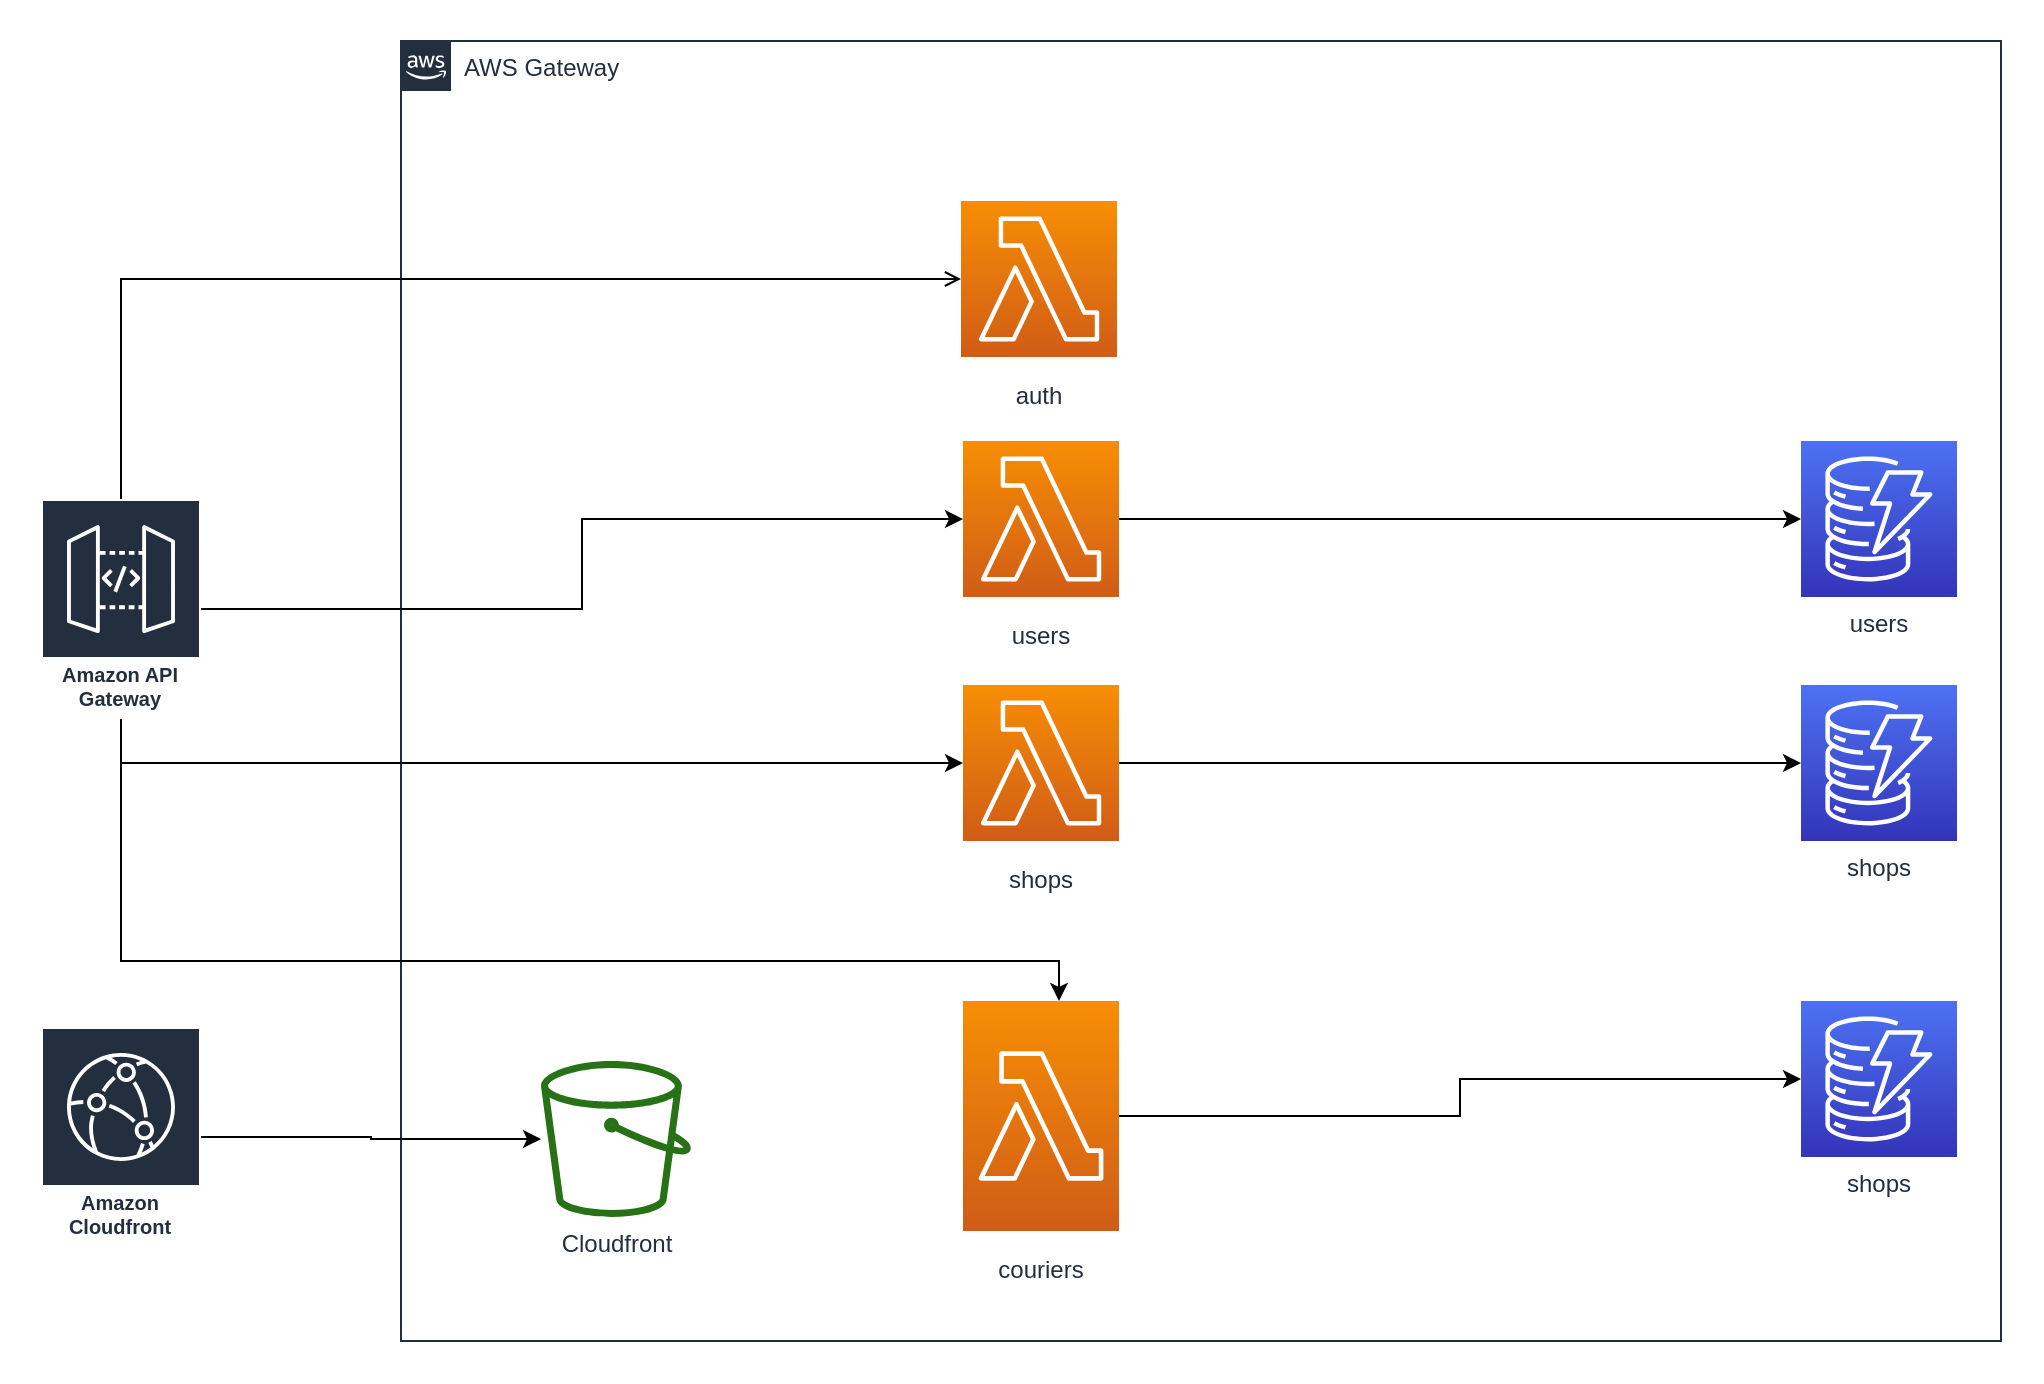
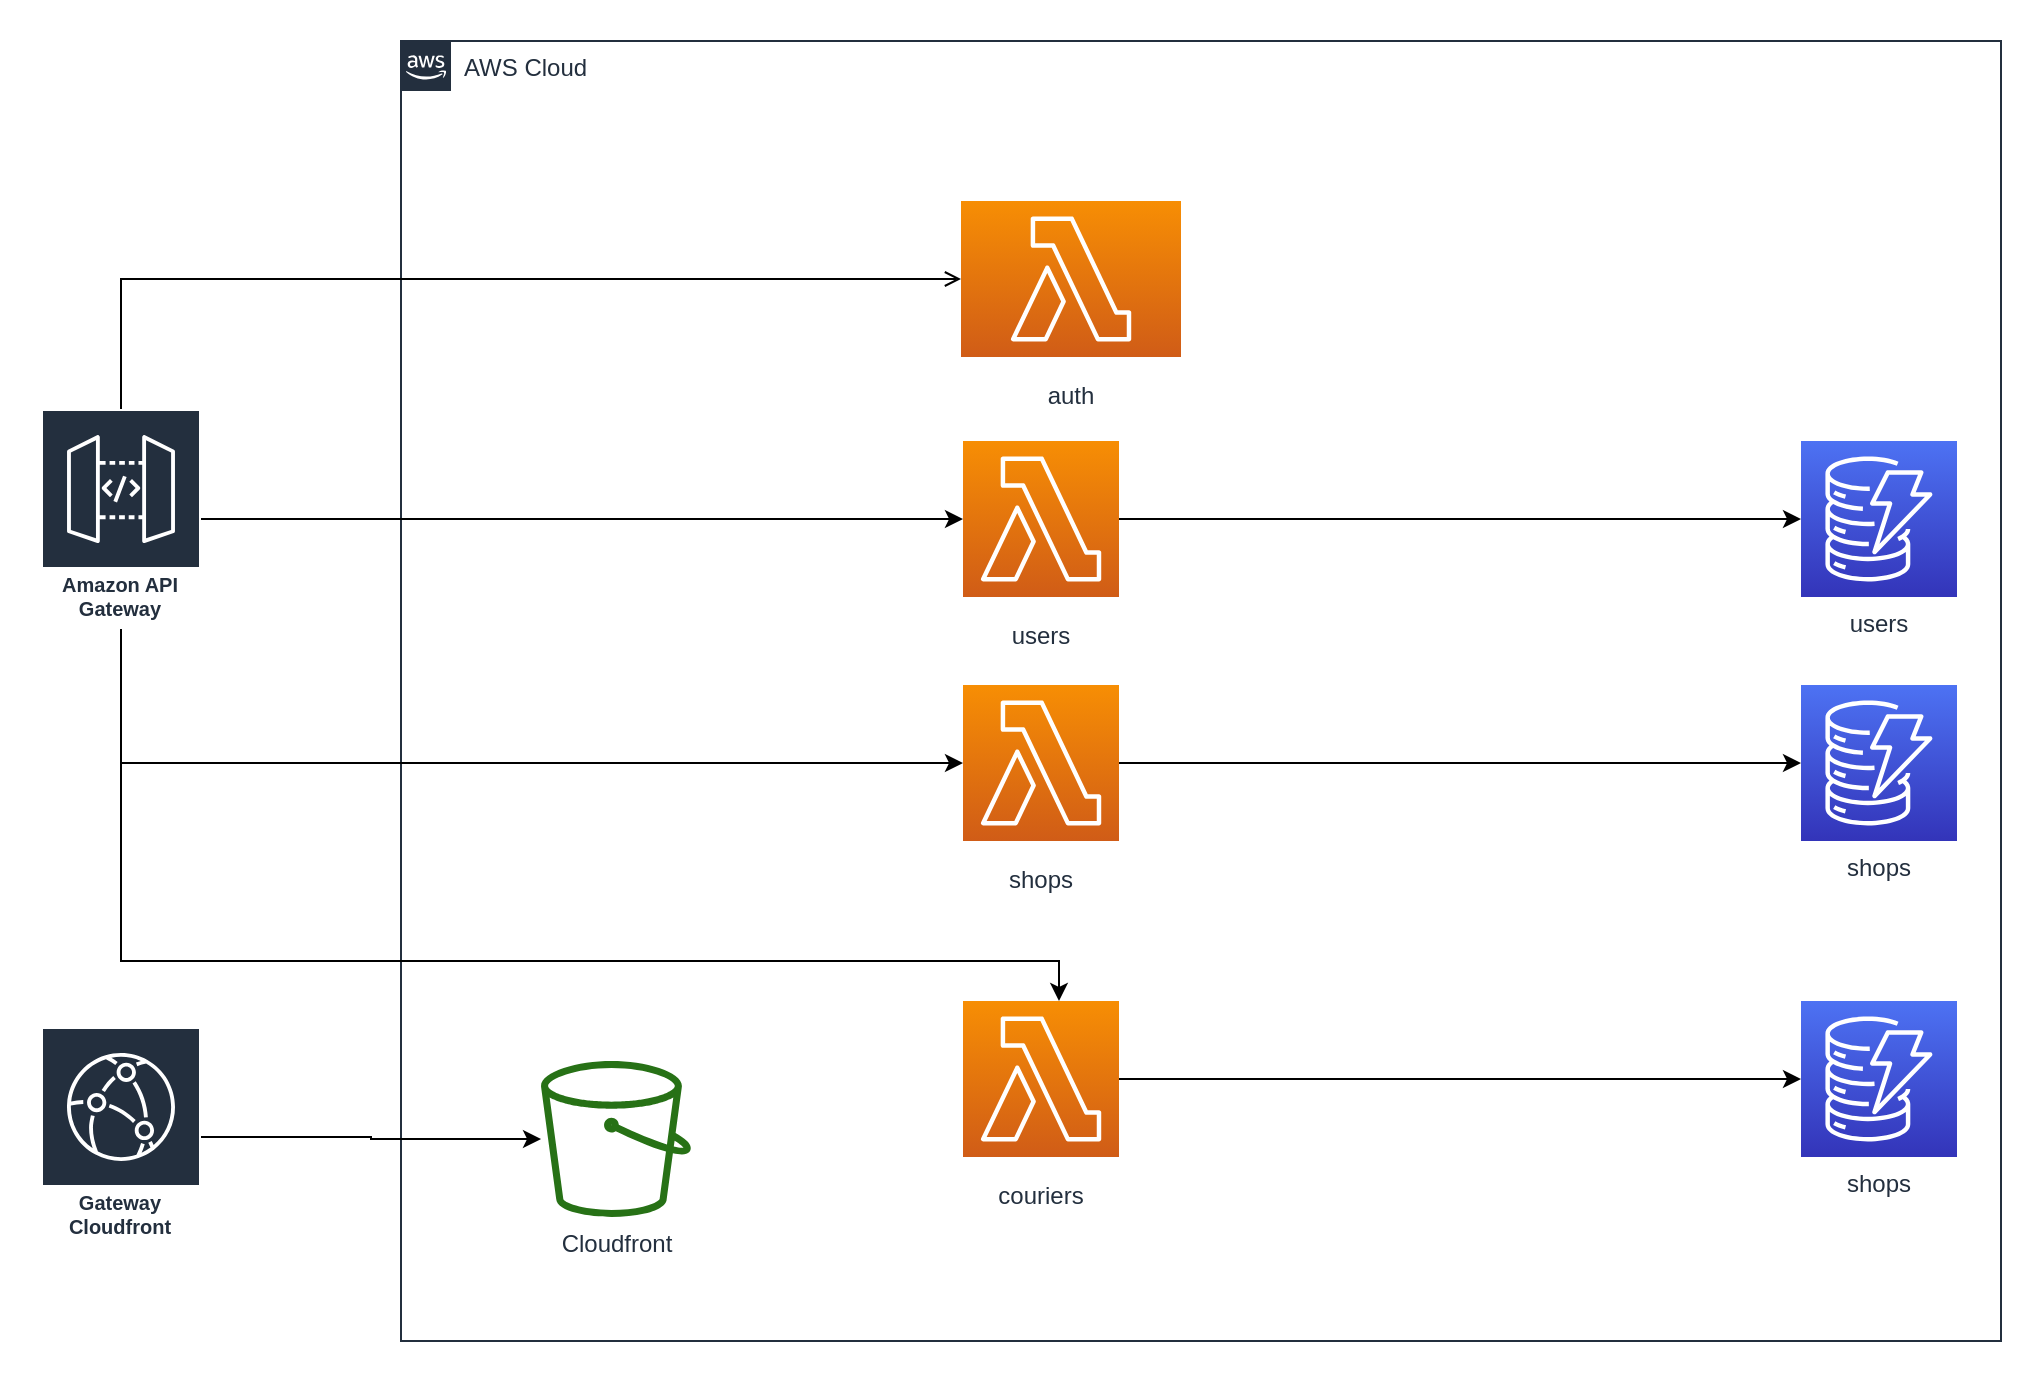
node "AWS Gateway": label "AWS Gateway" -> "AWS Cloud"
node "auth": size 156x156 -> 220x156
node "Amazon API Gateway": moved (121, 609) -> (121, 519)
node "couriers": size 156x230 -> 156x156
node "Amazon Cloudfront": label "Amazon Cloudfront" -> "Gateway Cloudfront"
